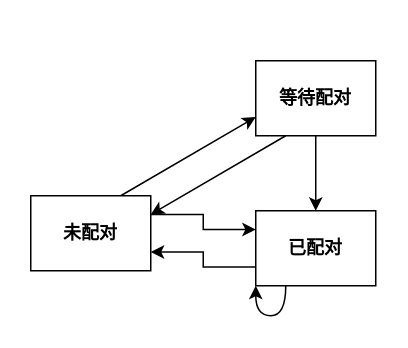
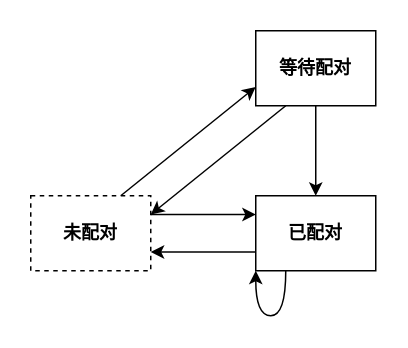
node "等待配对": moved (316, 98) -> (316, 68)
node "未配对": style solid -> dashed
node "已配对": moved (316, 248) -> (316, 233)
